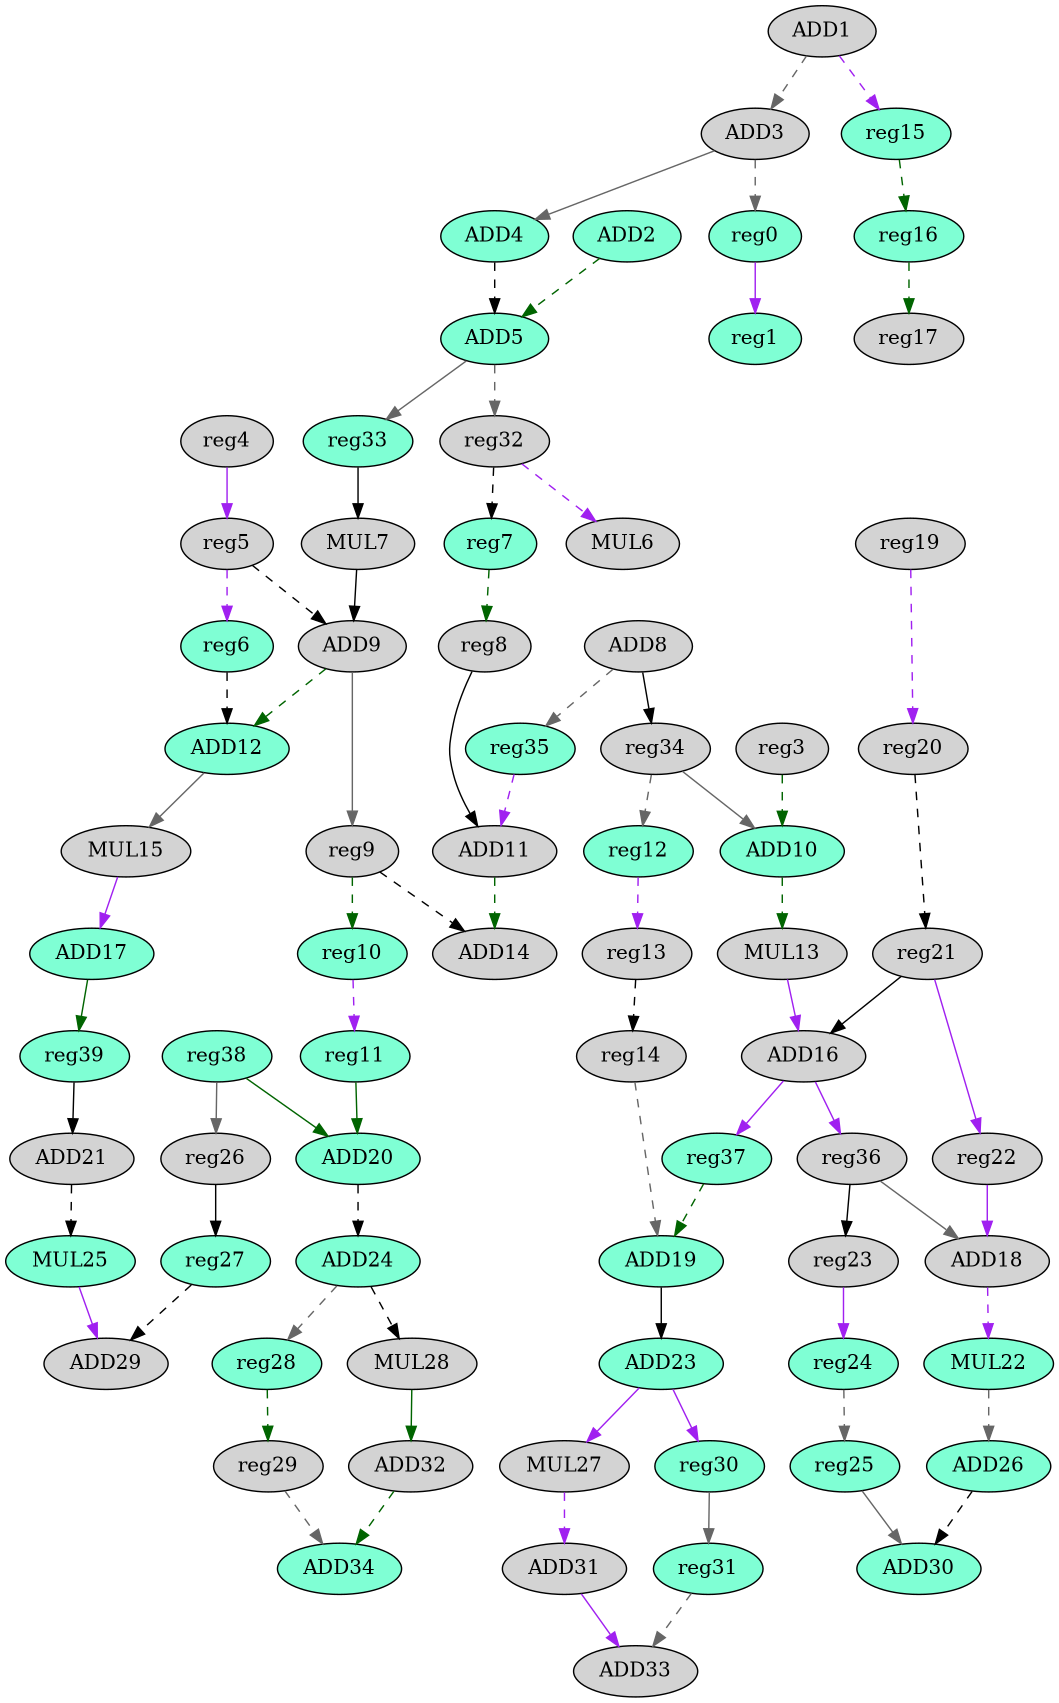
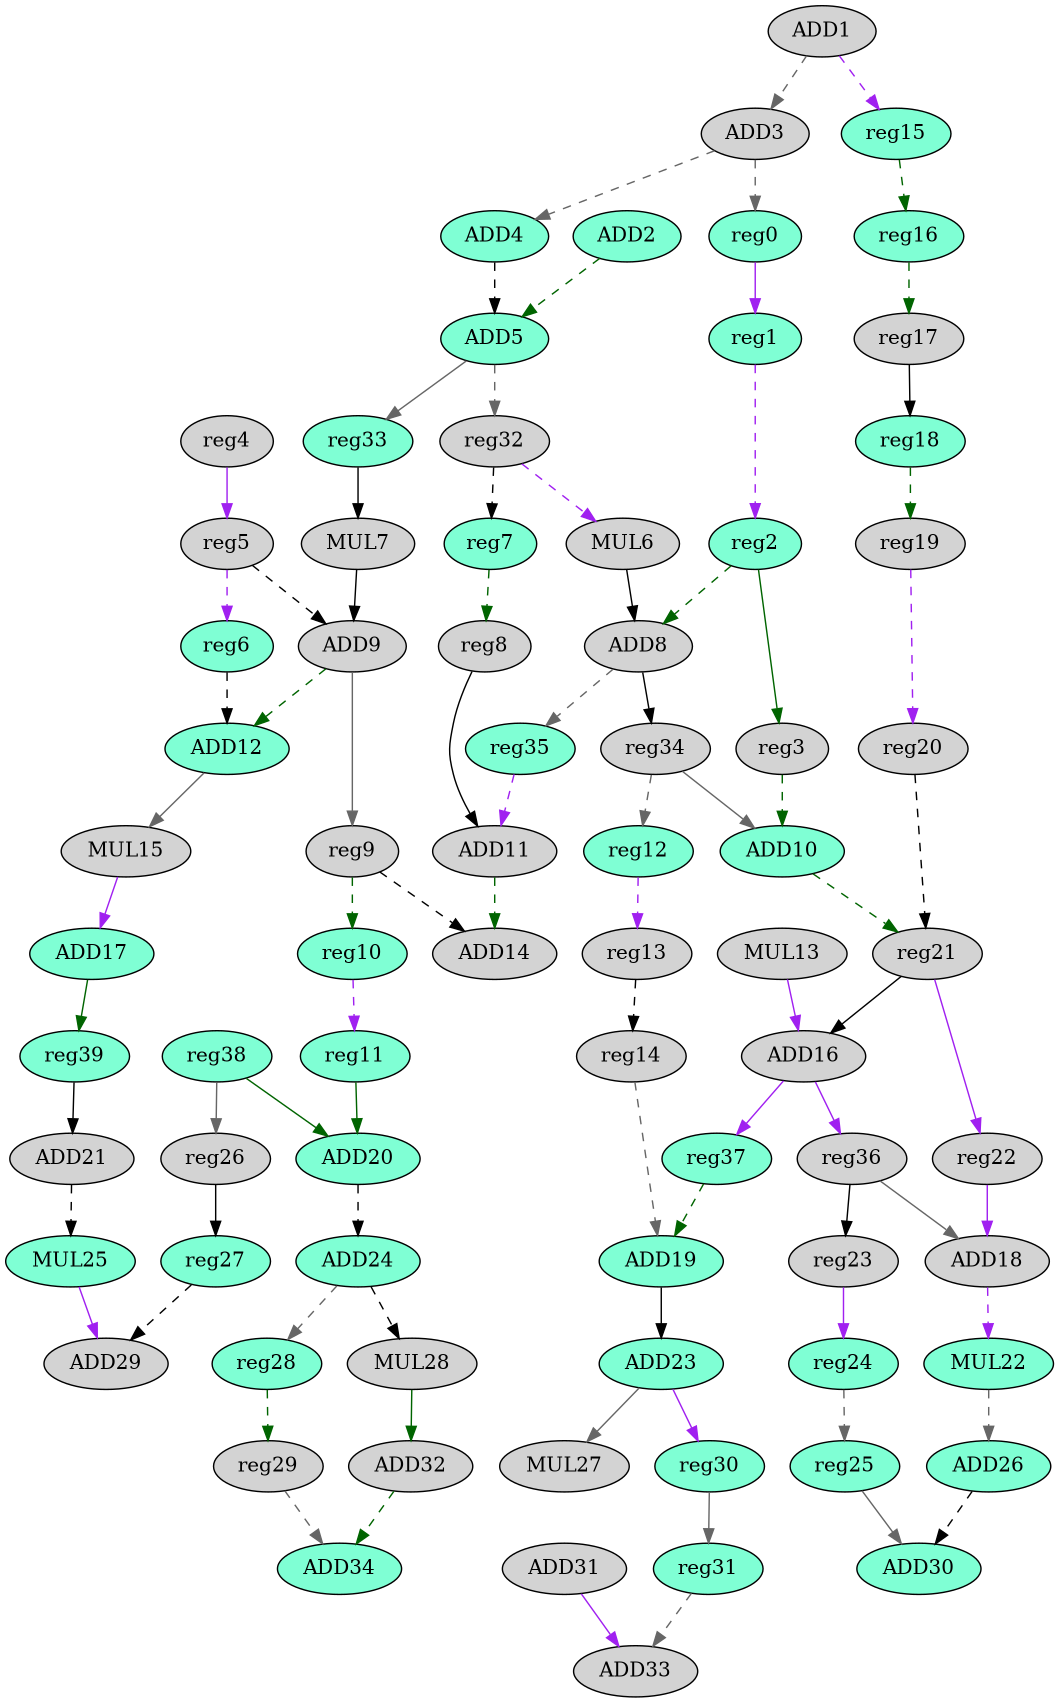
edge "ADD3" -> "ADD4": style solid -> dashed
node "reg18": added
node "reg2": added
edge "MUL6" -> "ADD8": added
edge "ADD10" -> "MUL13": now "ADD10" -> "reg21"
edge "ADD23" -> "MUL27": color purple -> gray40
edge "MUL27" -> "ADD31": removed
